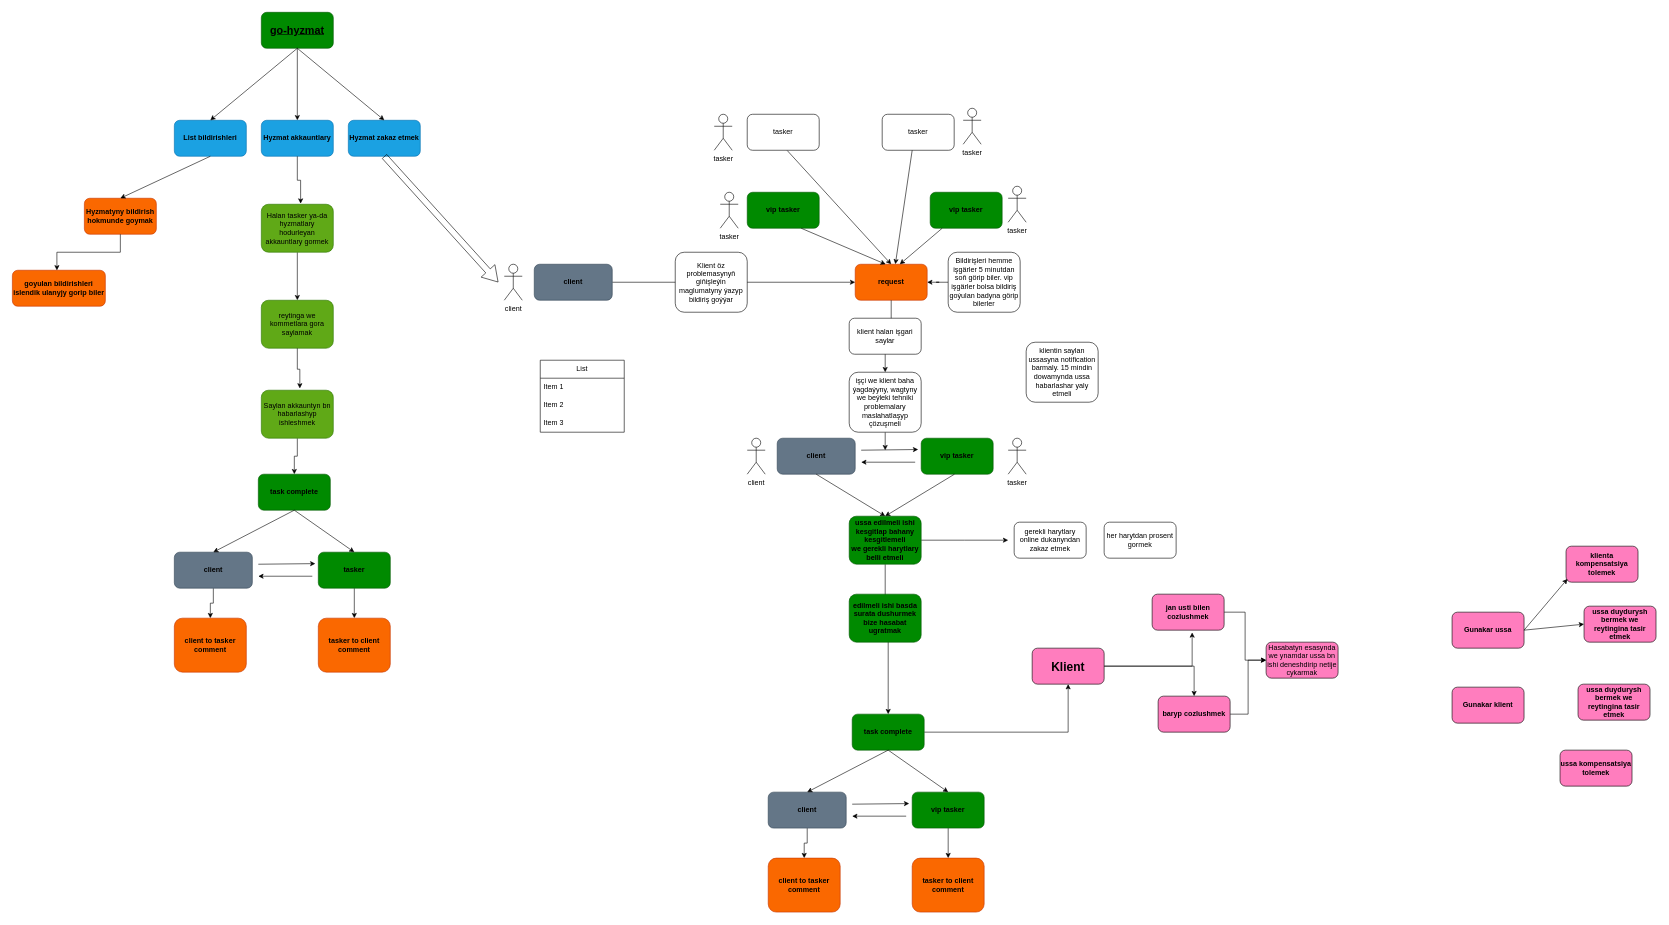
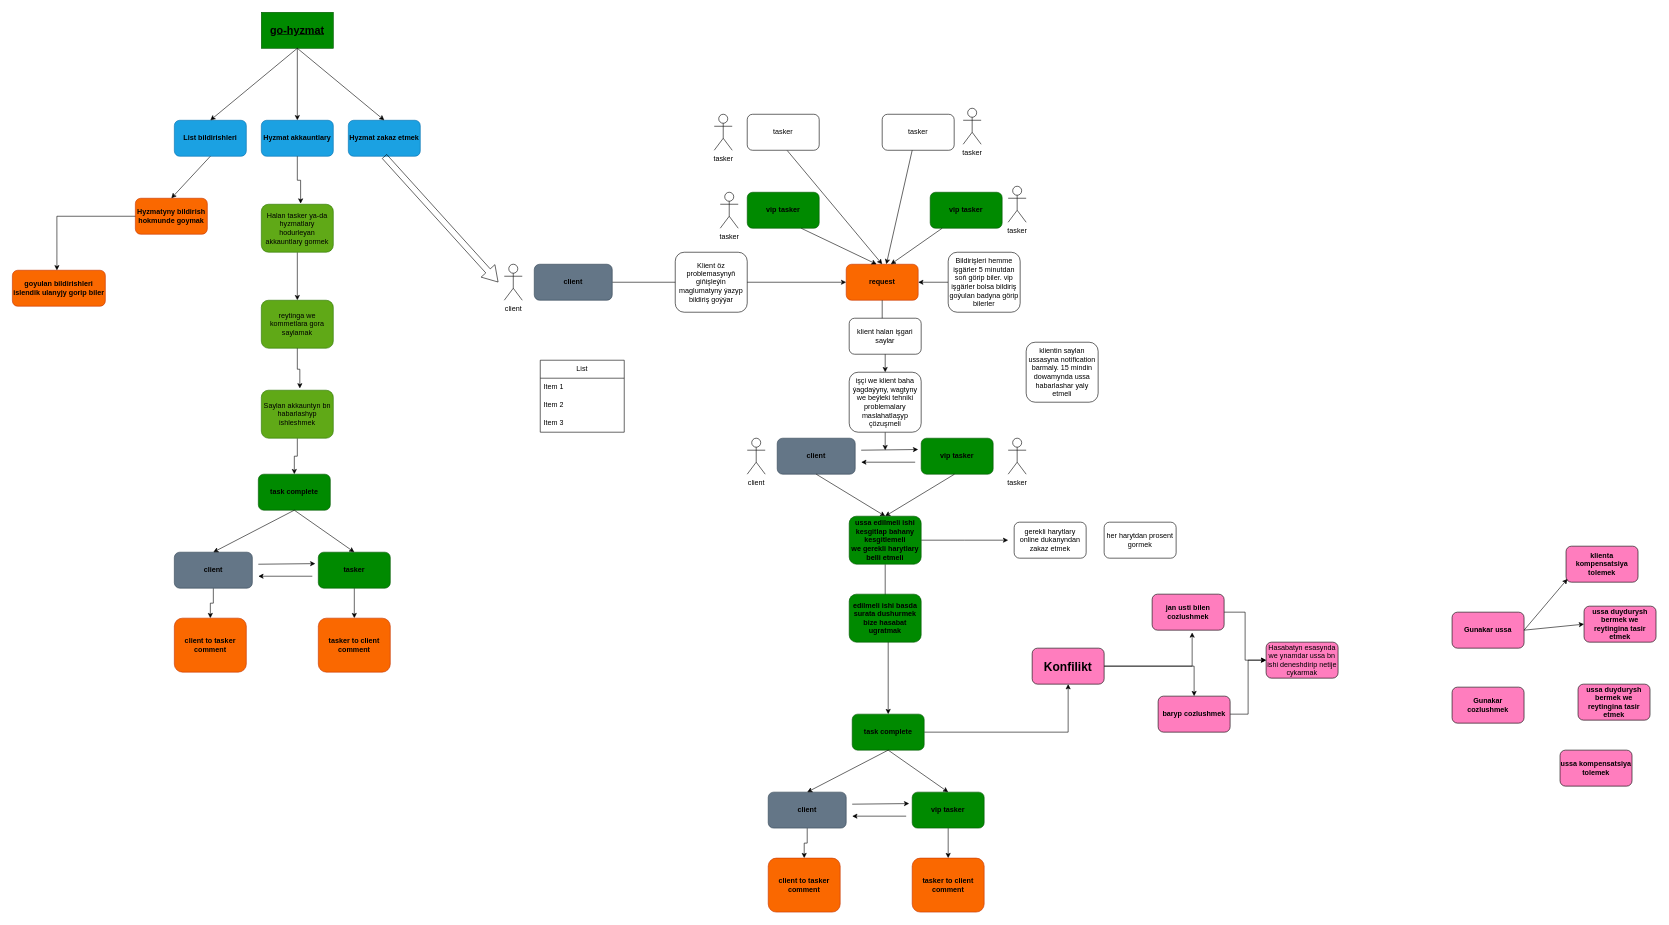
node "go-hyzmat": shape rounded rectangle -> rectangle
node "Hyzmatyny bildirish hokmunde goymak": moved (120, 216) -> (171, 216)
node "request": moved (891, 282) -> (882, 282)
node "Klient": label "Klient" -> "Konfilikt"
node "Gunakar klient": label "Gunakar klient" -> "Gunakar cozlushmek"
